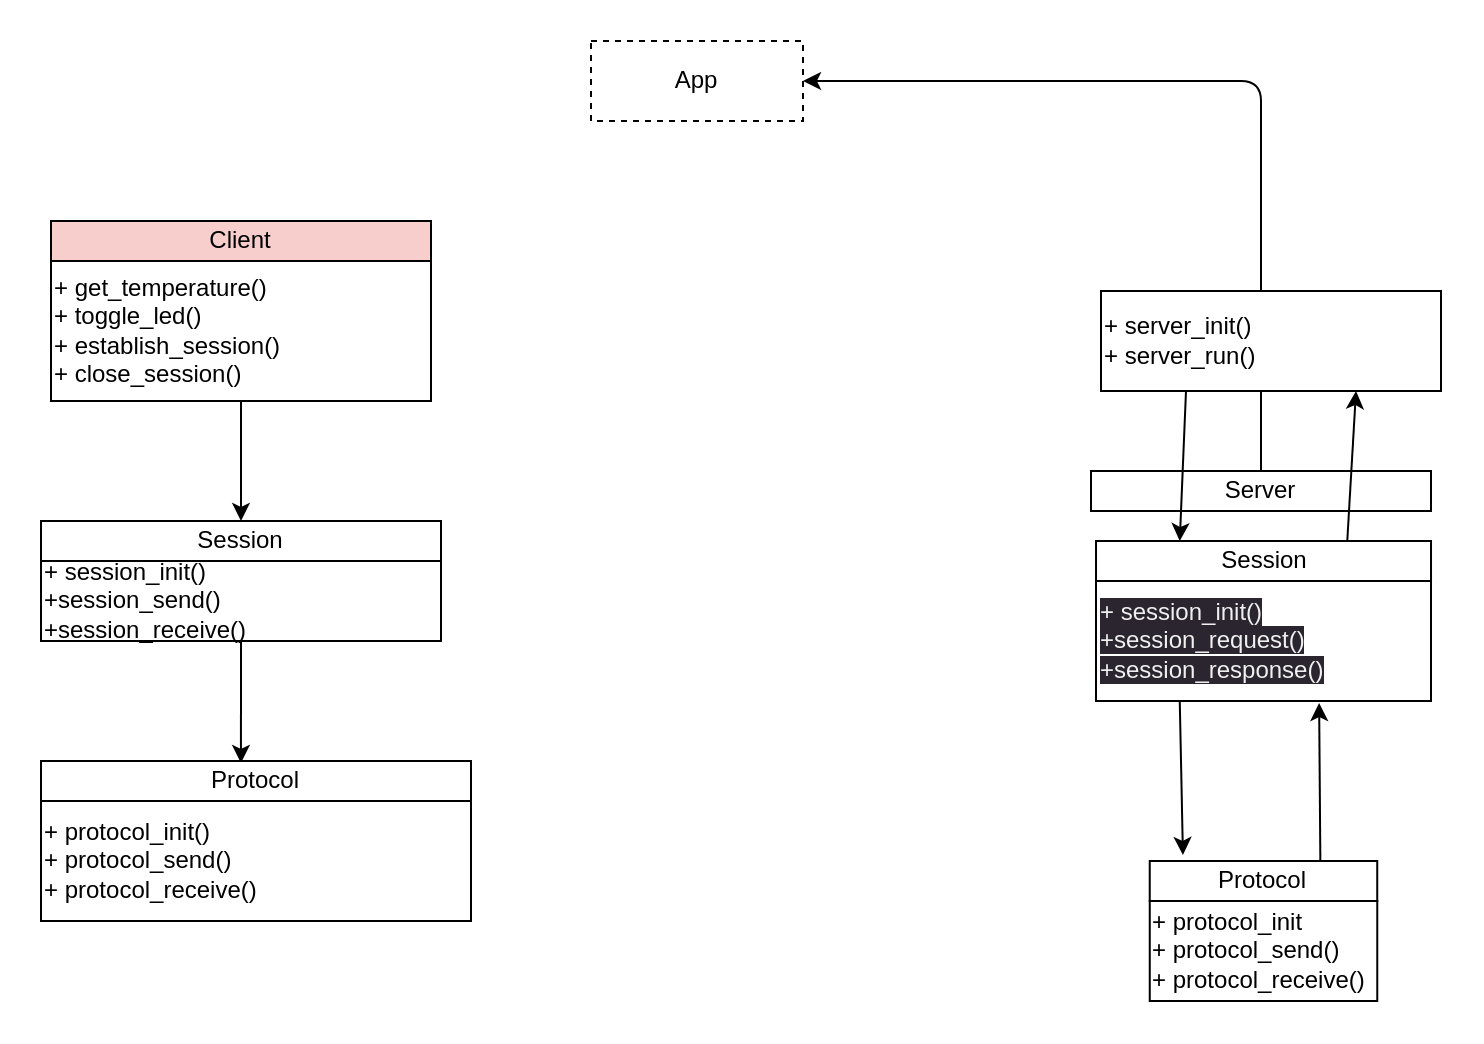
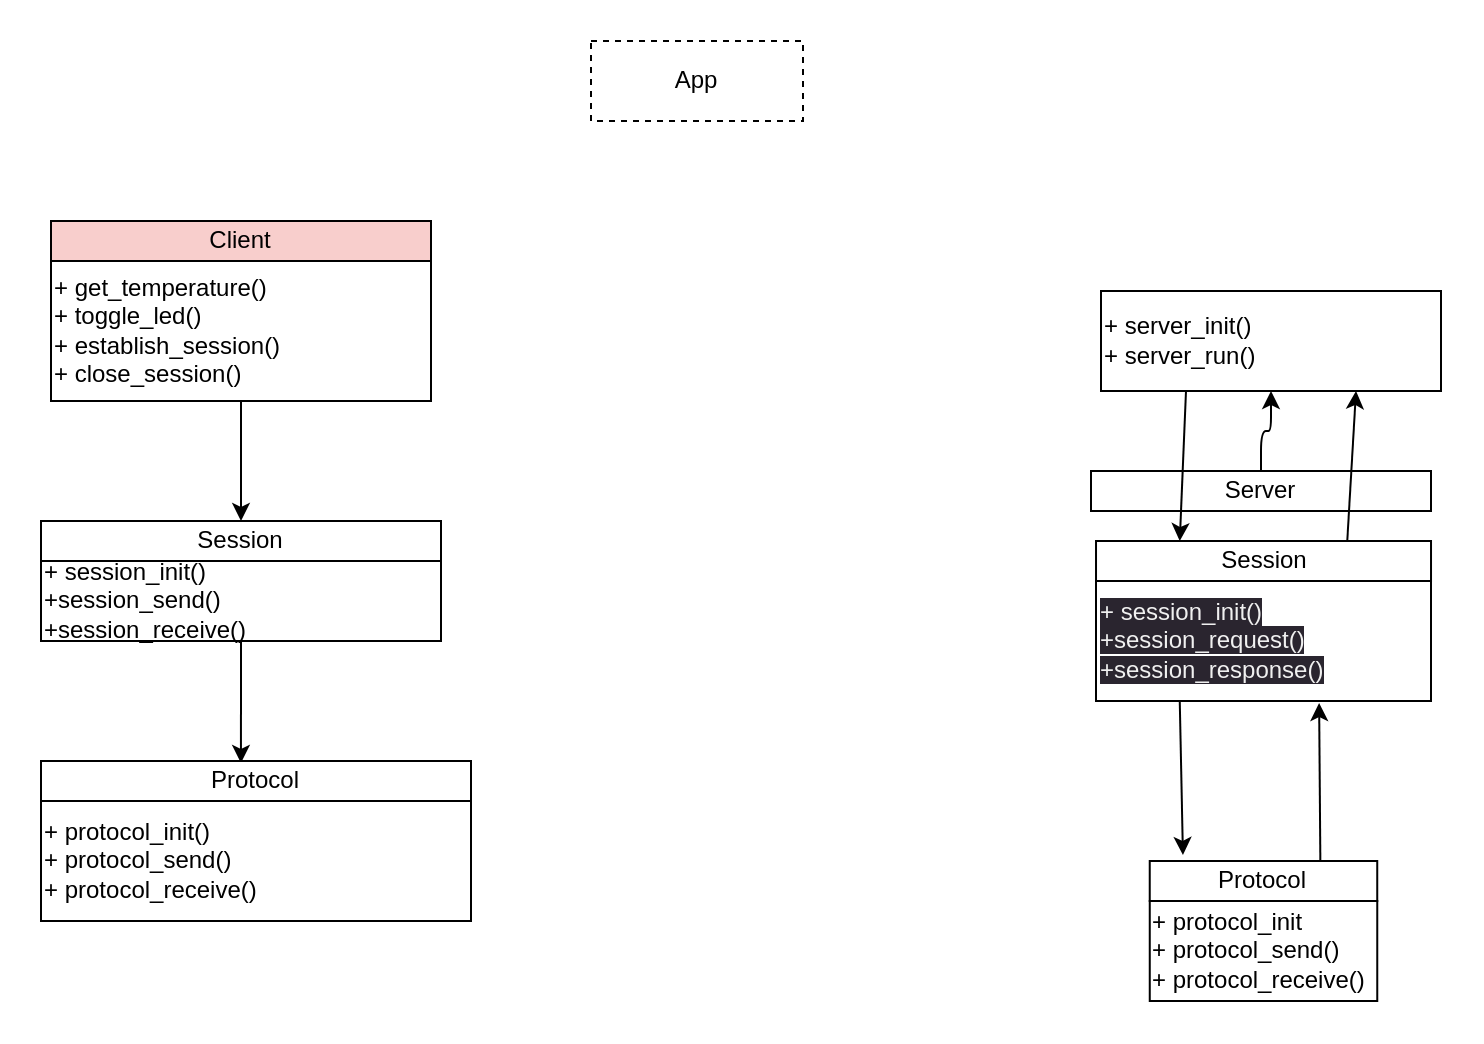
edge "Server" -> "App": now "Server" -> "+ server_init() + server_run()"
